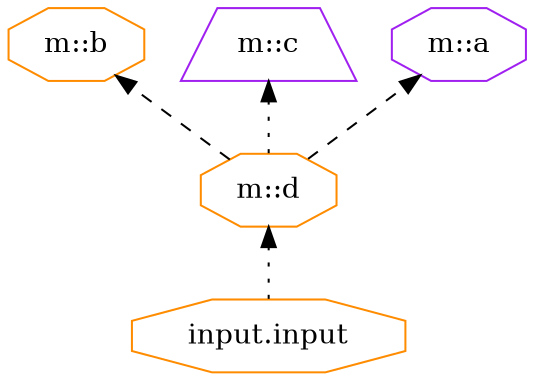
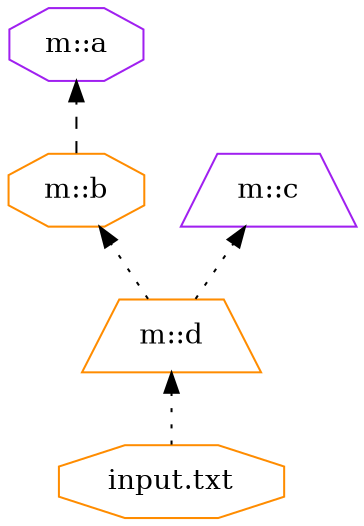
edge "m::d" -> "m::a": now "m::b" -> "m::a"
edge "m::d" -> "m::b": style dashed -> dotted
node "m::d": shape octagon -> trapezium
node "input.input": label "input.input" -> "input.txt"
